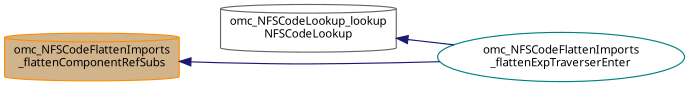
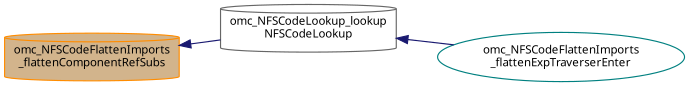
edge "omc_NFSCodeFlattenImports _flattenExpTraverserEnter" -> "omc_NFSCodeFlattenImports _flattenComponentRefSubs": now "omc_NFSCodeLookup_lookup NFSCodeLookup" -> "omc_NFSCodeFlattenImports _flattenComponentRefSubs"
